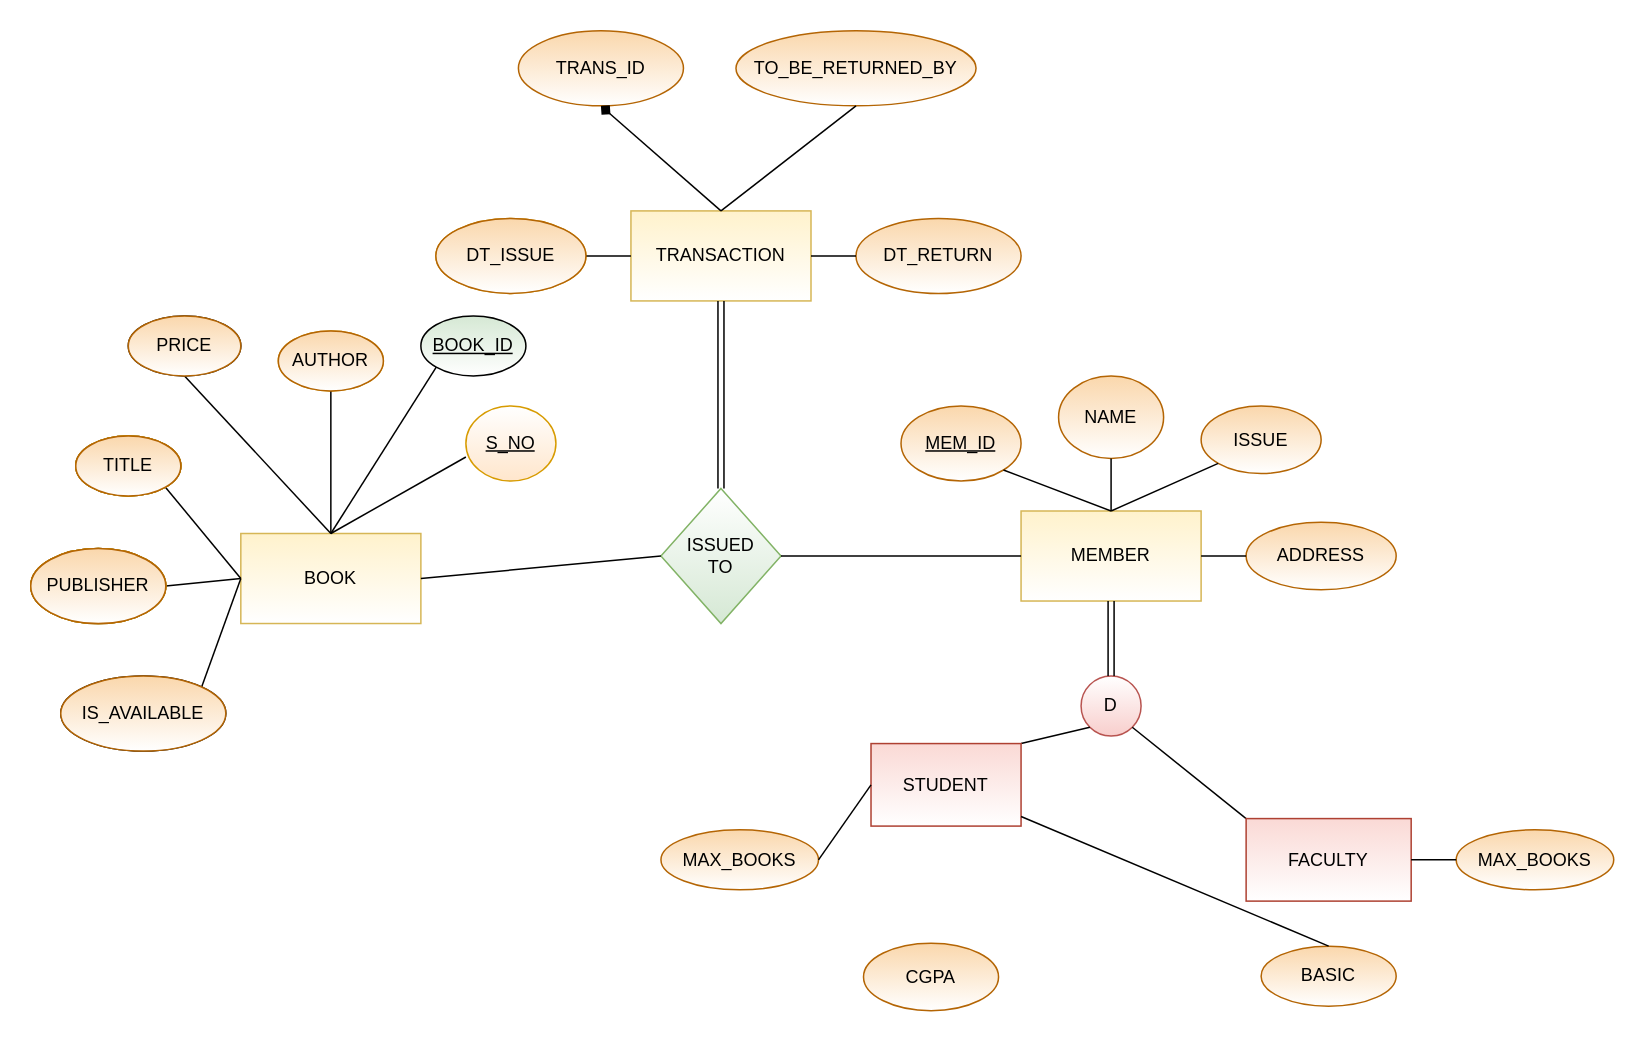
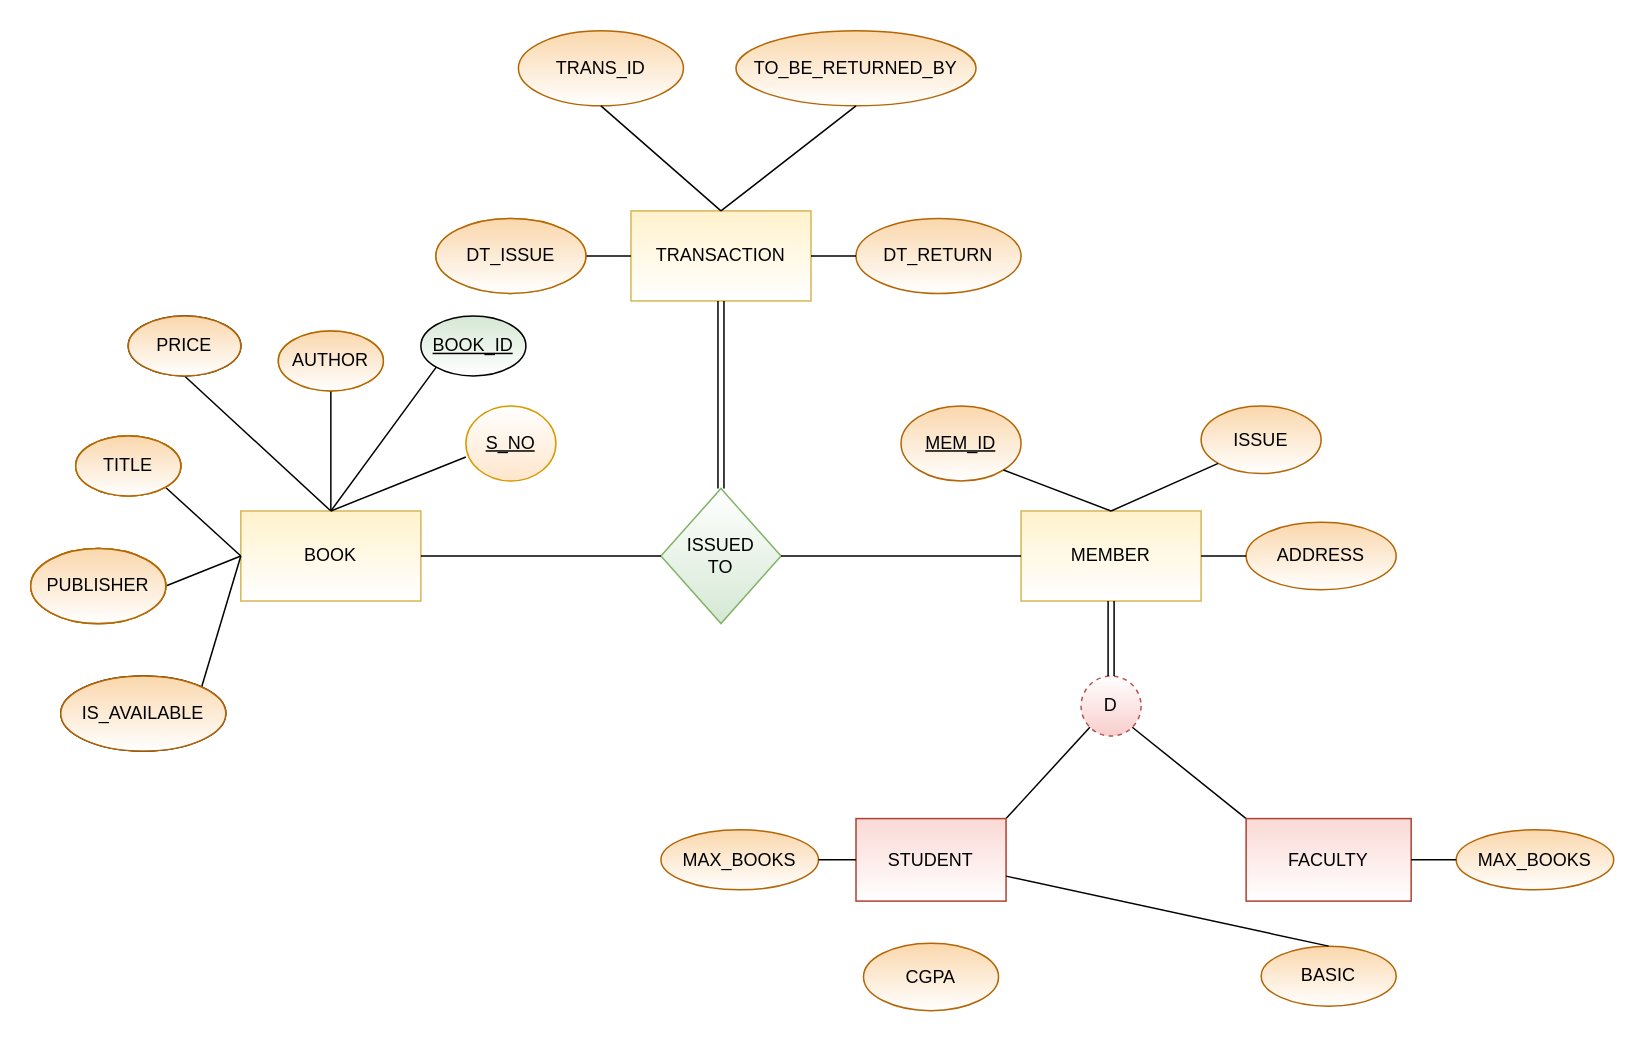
edge "TRANSACTION" -> "TRANS_ID": arrowhead diamond -> none
node "NAME": removed
edge "NAME" -- "MEMBER": removed
node "BOOK": moved (331, 578) -> (331, 556)
node "D": style solid -> dashed
node "STUDENT": moved (946, 785) -> (931, 860)
